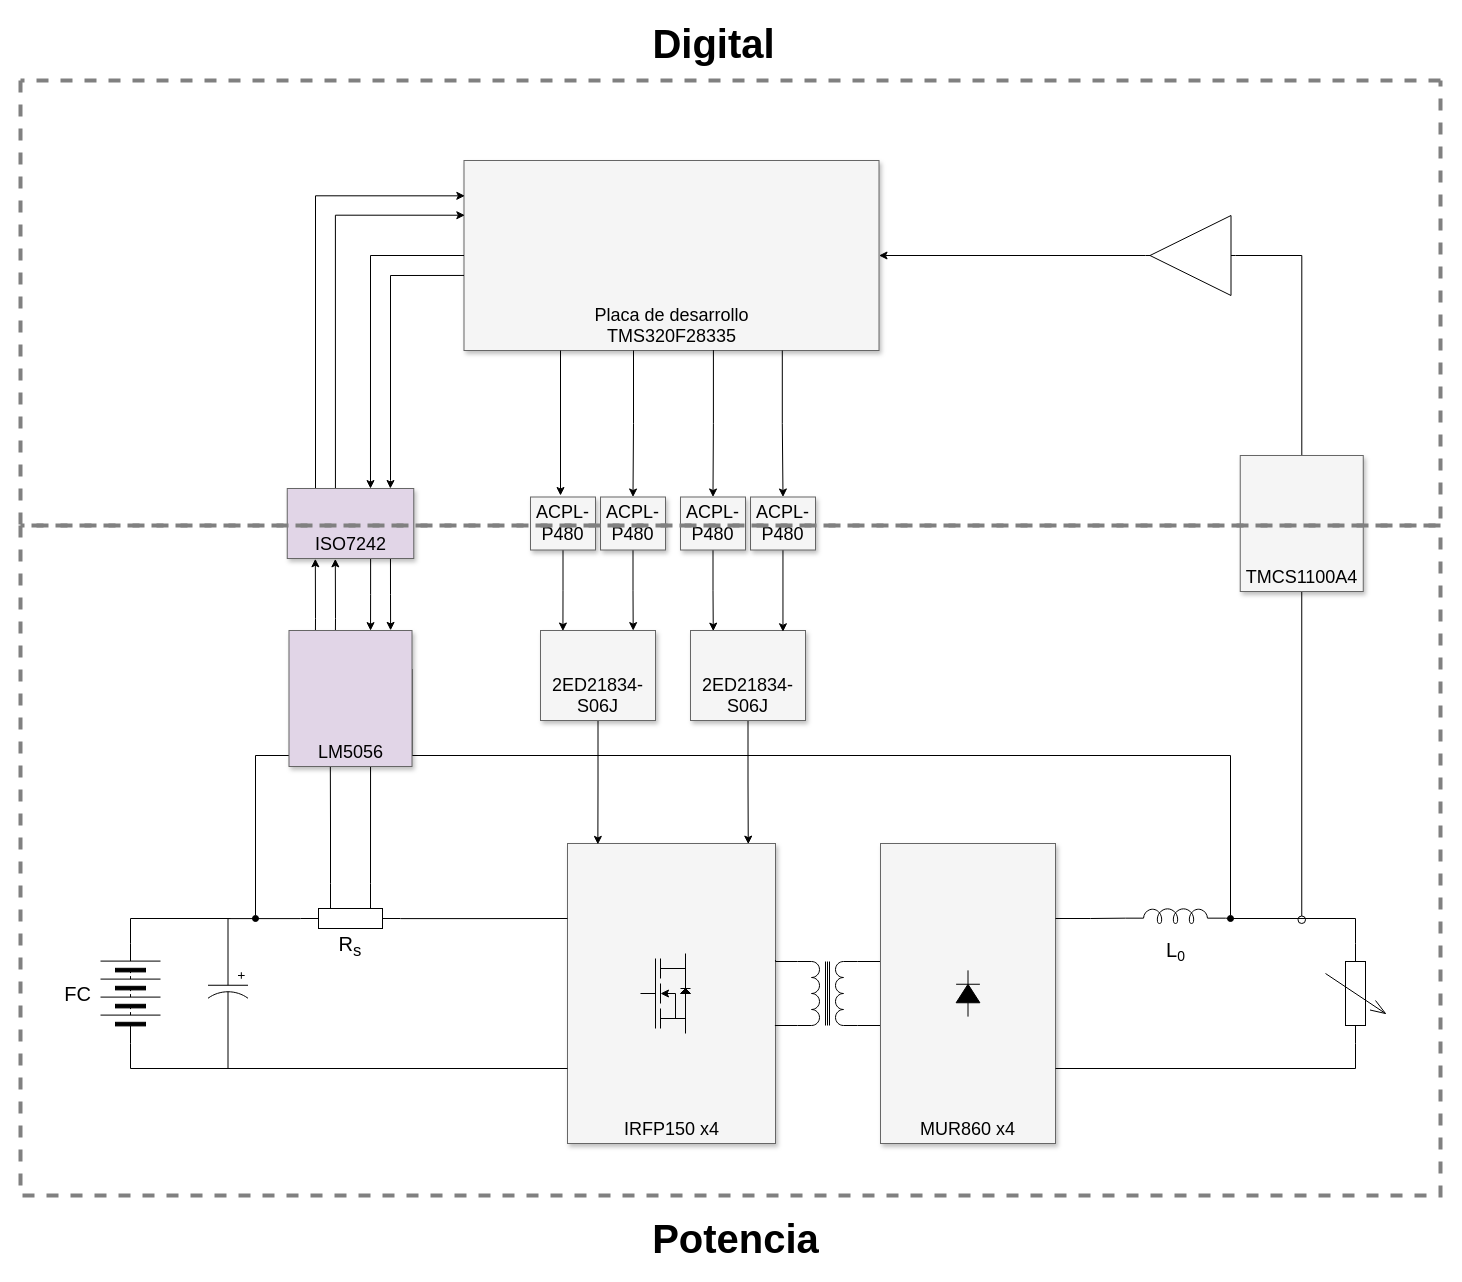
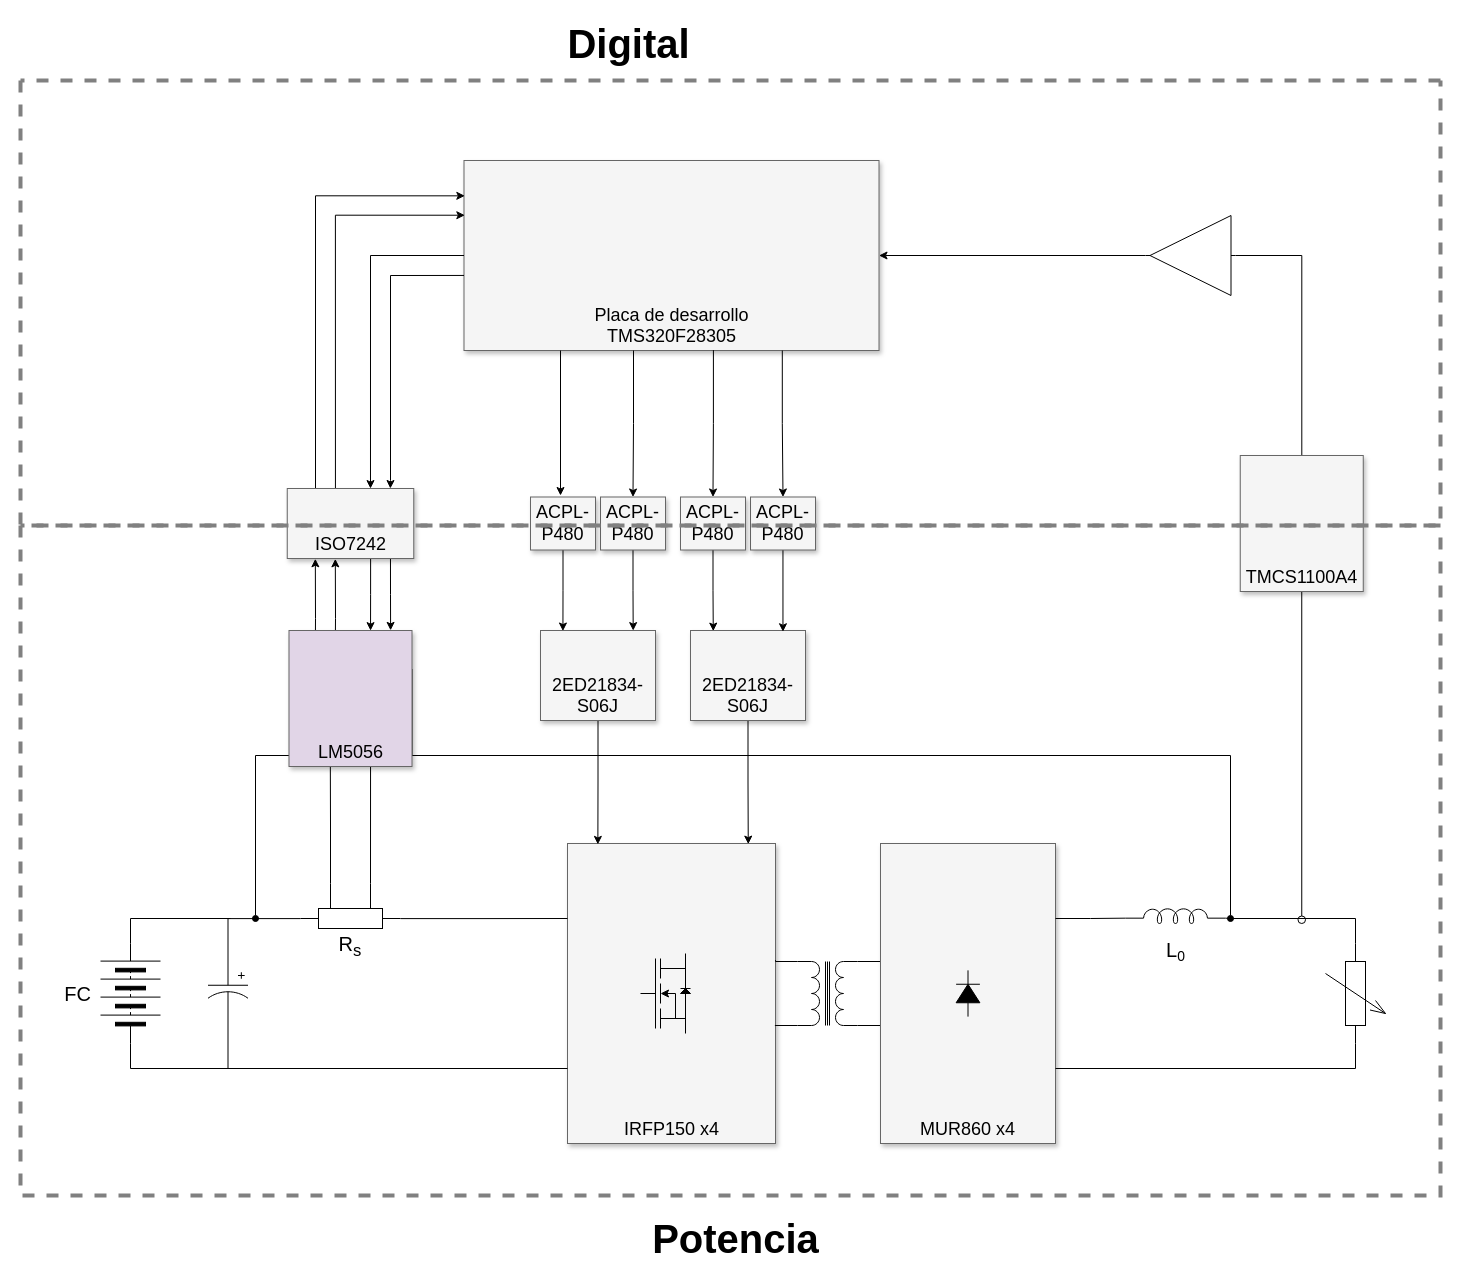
node "Digital": moved (713, 43) -> (628, 43)
node "Placa de desarrollo TMS320F28335": label "Placa de desarrollo TMS320F28335" -> "Placa de desarrollo TMS320F28305"
node "ISO7242": fillcolor #e1d5e7 -> #f5f5f5
